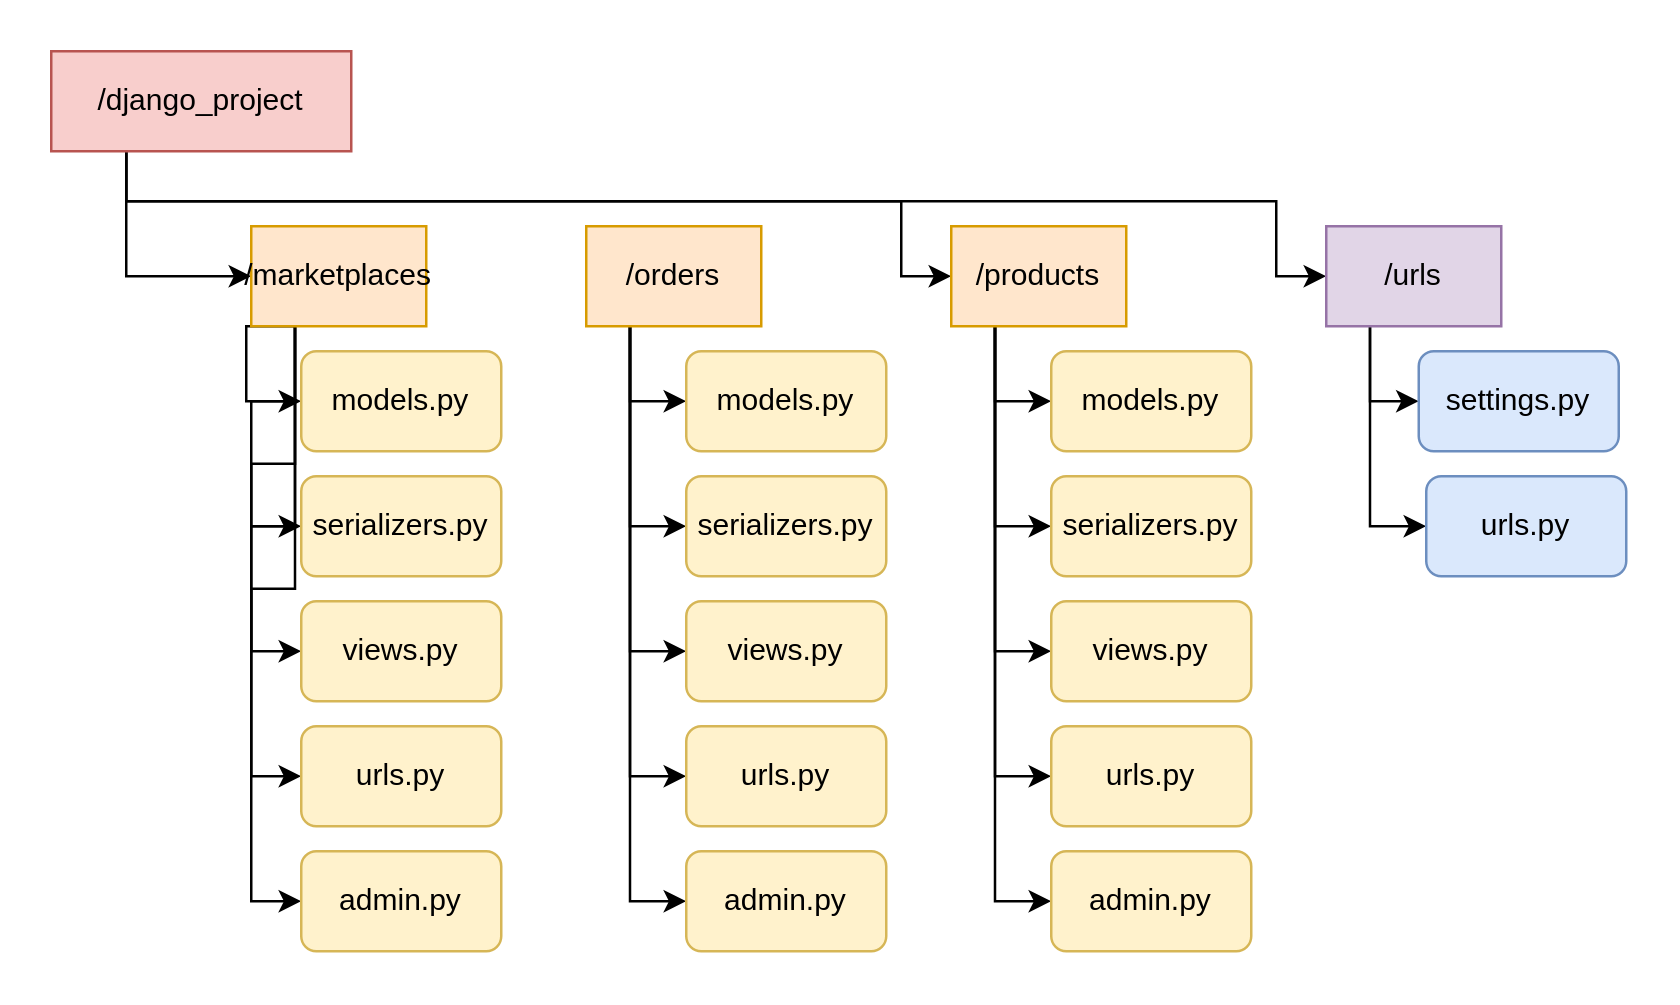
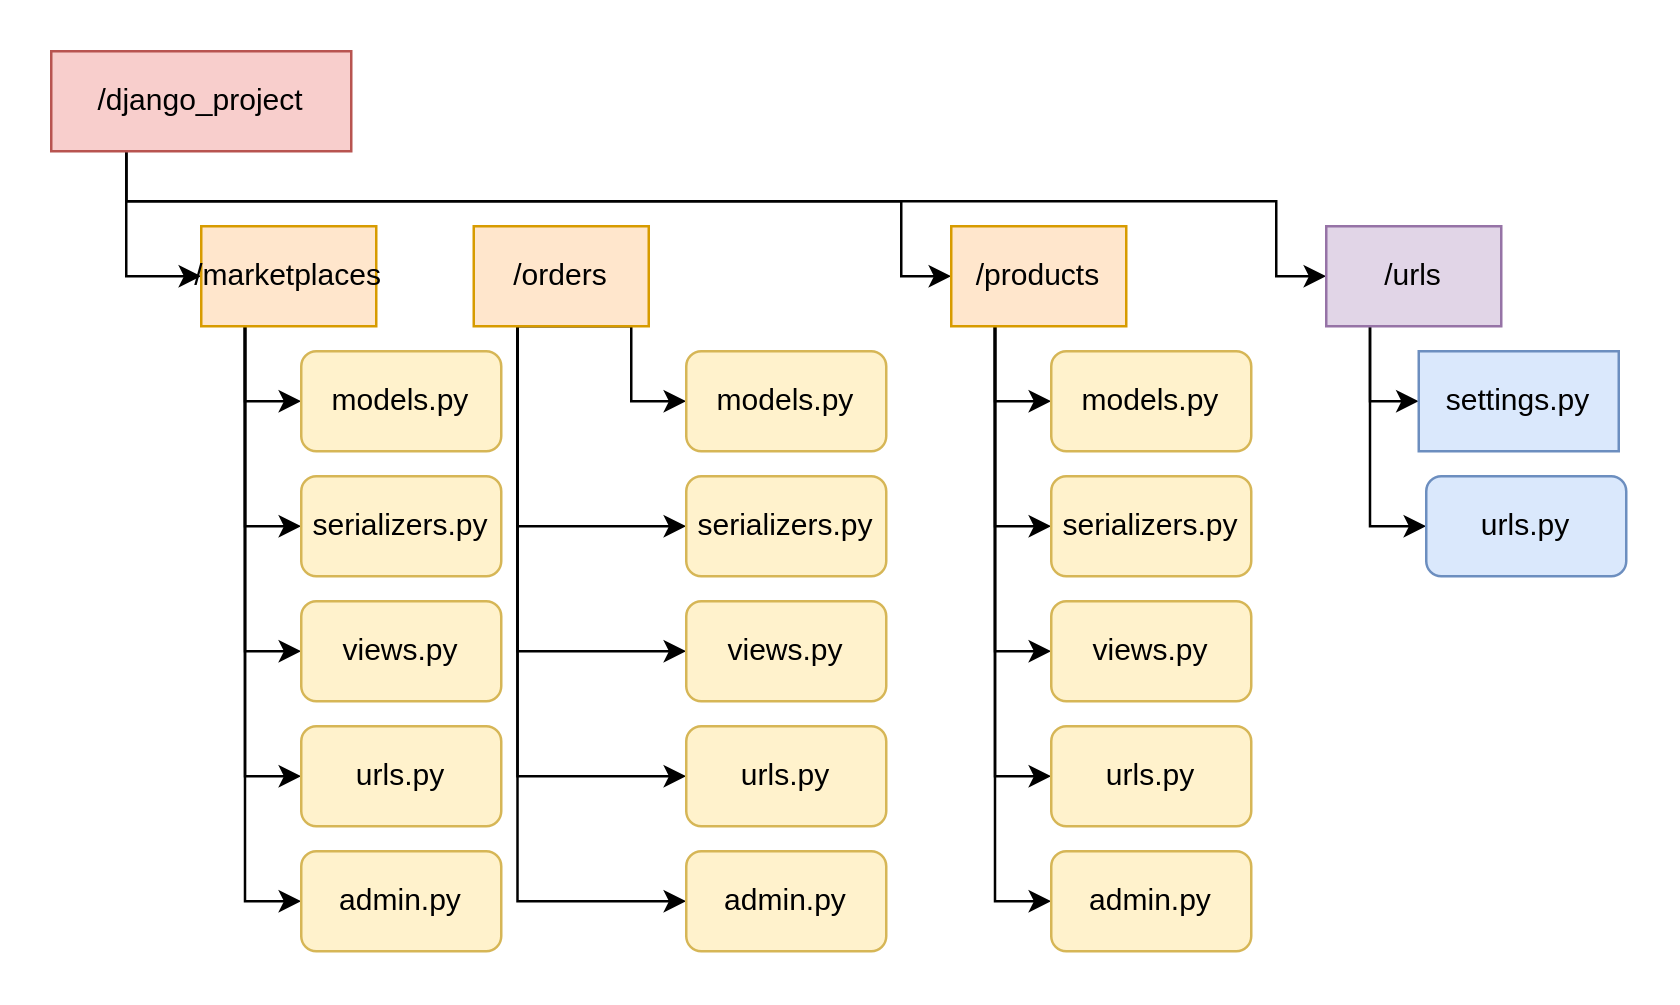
node "/marketplaces": moved (339, 276) -> (289, 276)
node "/orders": moved (674, 276) -> (561, 276)
node "settings.py": shape rounded rectangle -> rectangle
